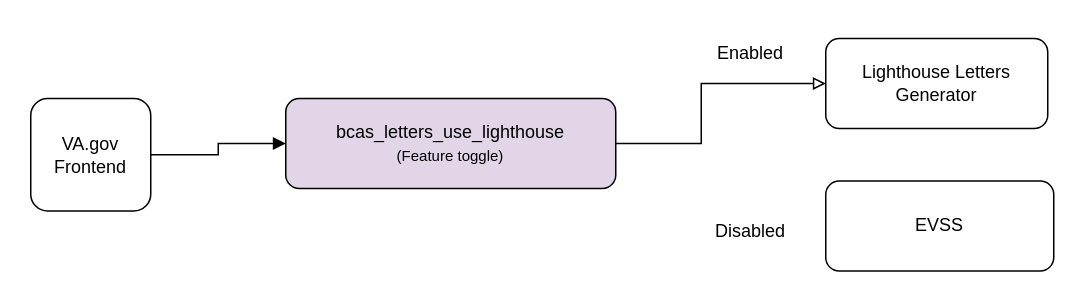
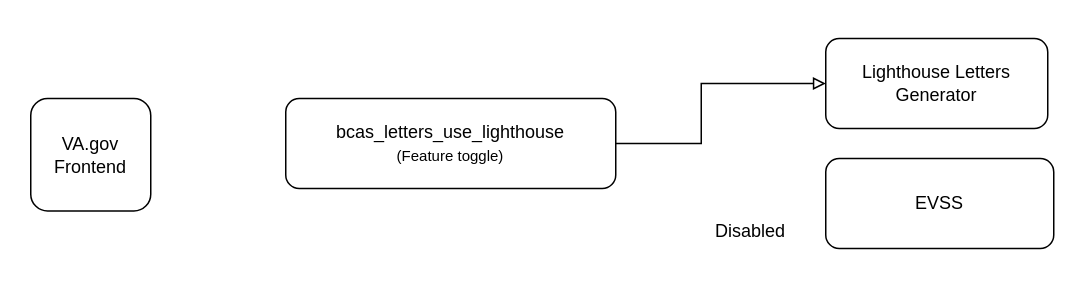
node "Enabled": removed
node "bcas_letters_use_lighthouse (Feature toggle)": fillcolor #e1d5e7 -> #ffffff
edge "VA.gov Frontend" -> "bcas_letters_use_lighthouse (Feature toggle)": removed
node "EVSS": moved (940, 226) -> (940, 203)
